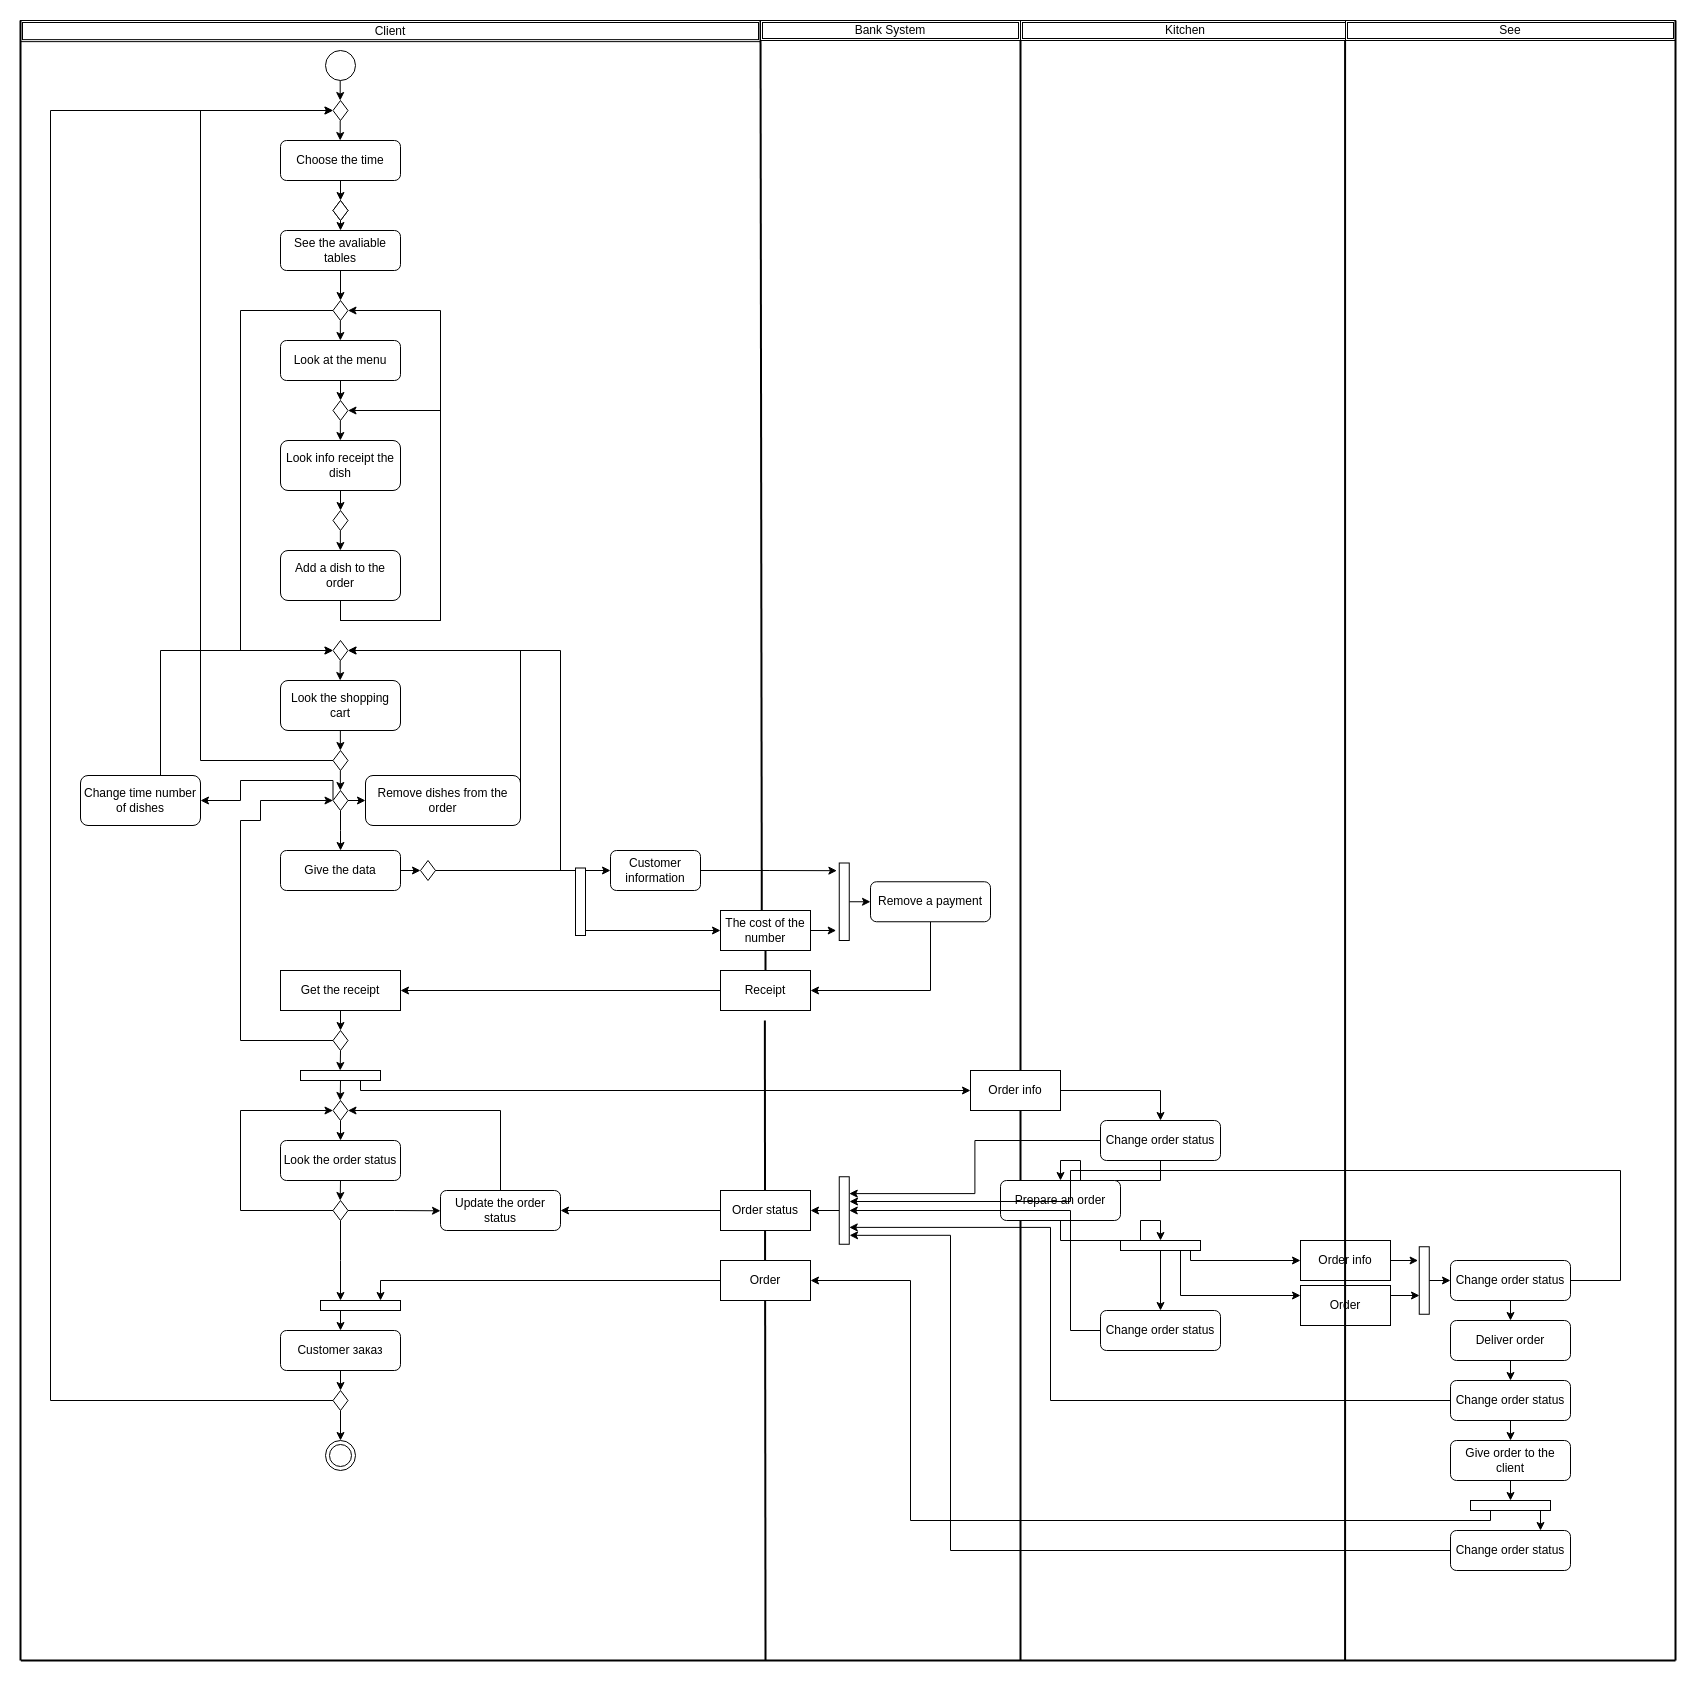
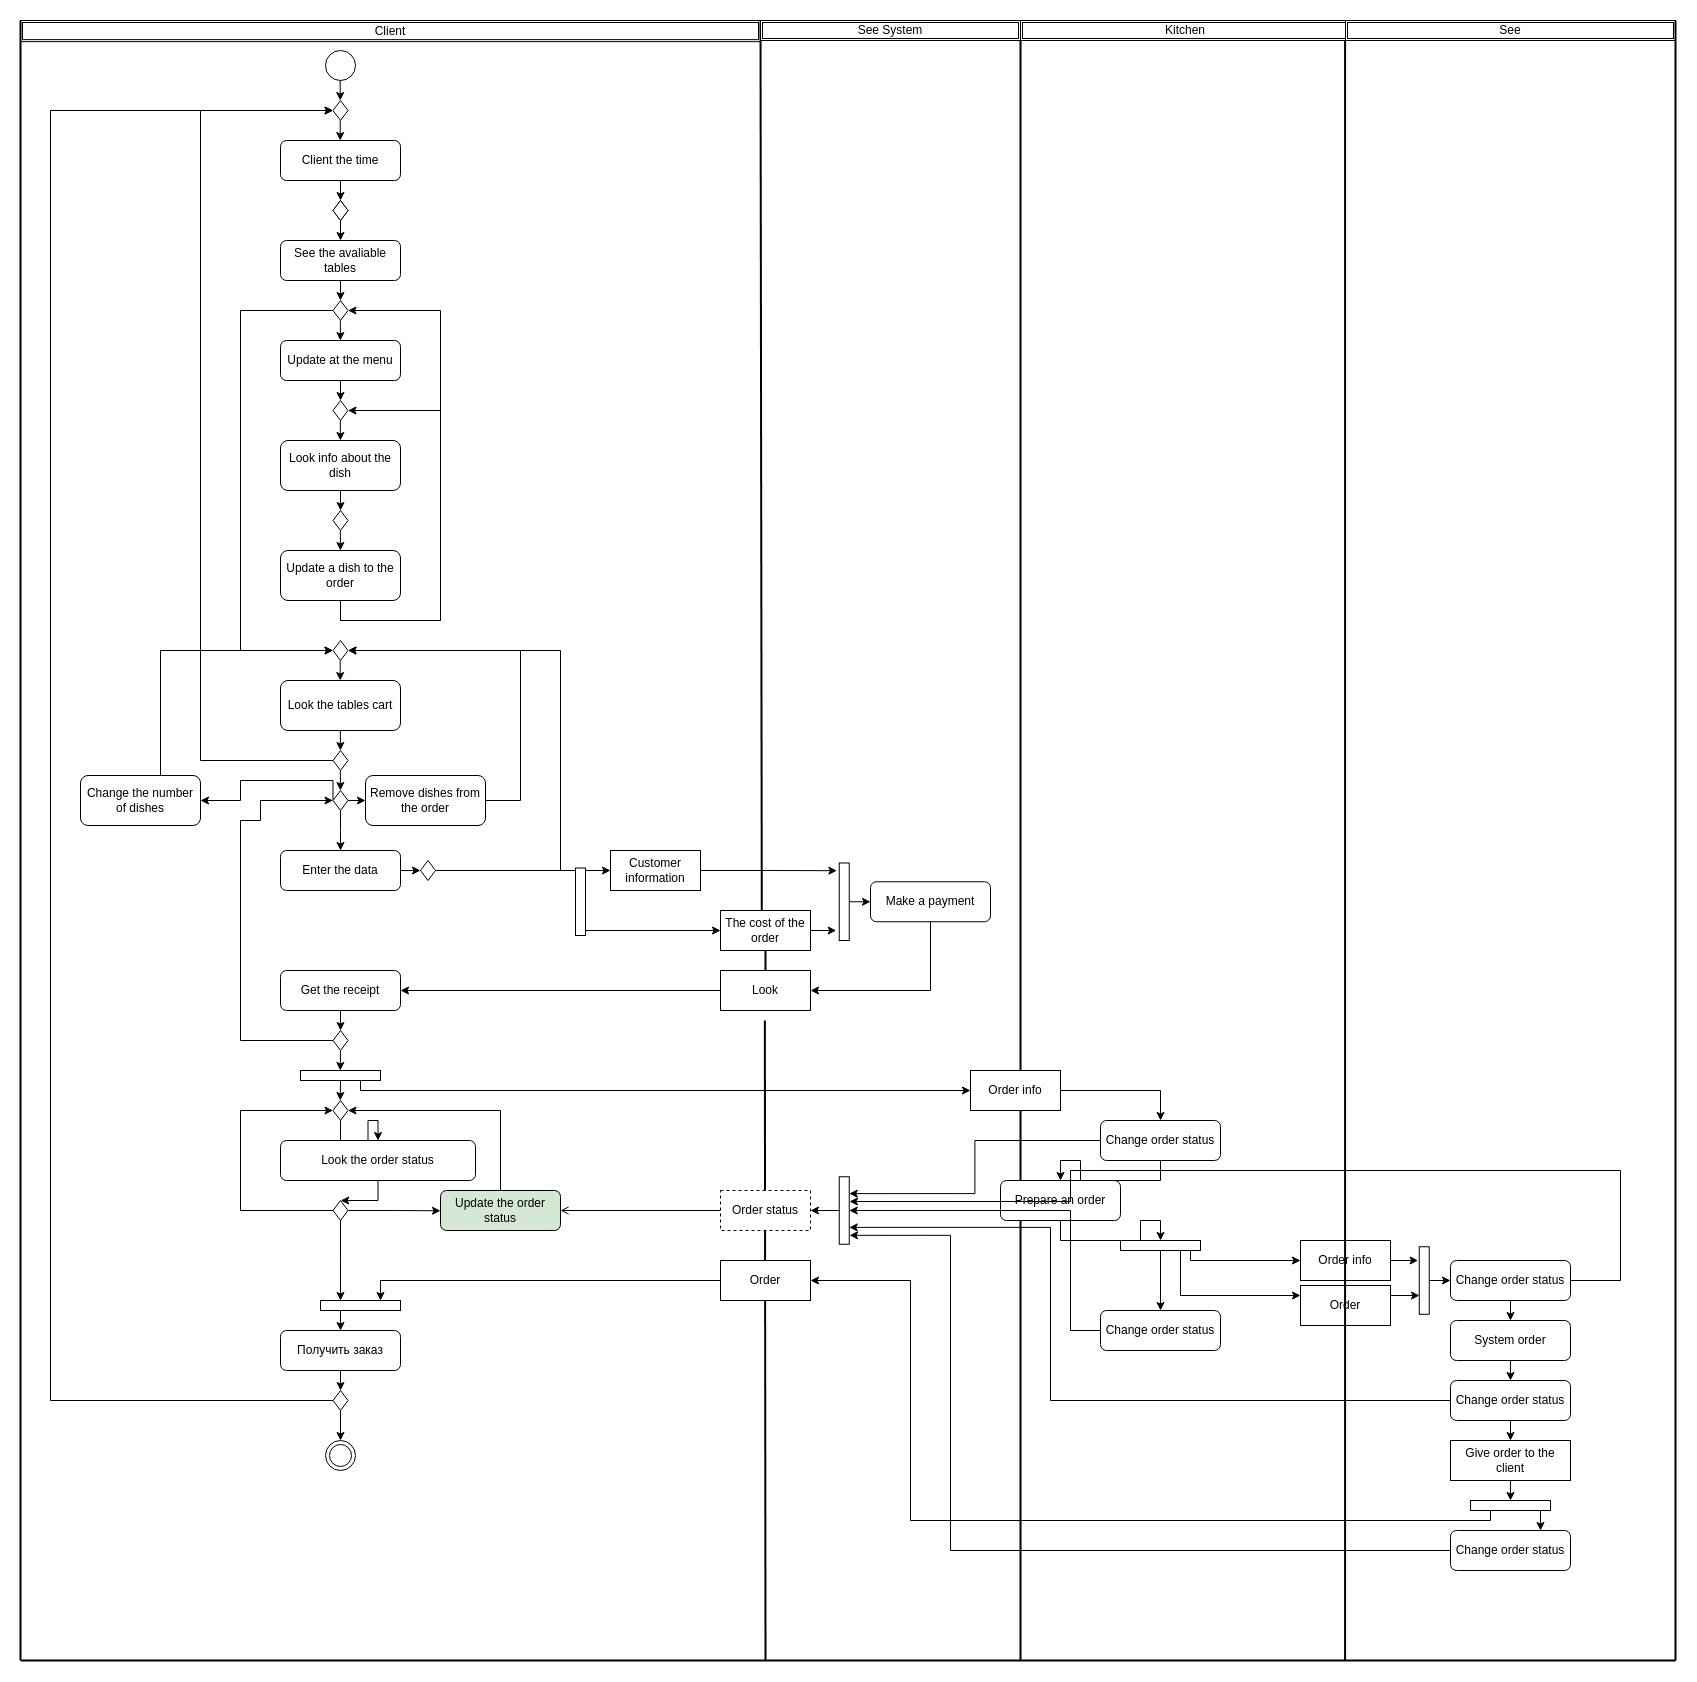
node "Bank System": label "Bank System" -> "See System"
node "Choose the time": label "Choose the time" -> "Client the time"
node "See the avaliable tables": moved (341, 251) -> (341, 261)
node "Look at the menu": label "Look at the menu" -> "Update at the menu"
node "Look info receipt the dish": label "Look info receipt the dish" -> "Look info about the dish"
node "Add a dish to the order": label "Add a dish to the order" -> "Update a dish to the order"
node "Look the shopping cart": label "Look the shopping cart" -> "Look the tables cart"
node "Change time number of dishes": label "Change time number of dishes" -> "Change the number of dishes"
node "Remove dishes from the order": size 155x50 -> 120x50
node "Give the data": label "Give the data" -> "Enter the data"
node "Сustomer information": shape rounded rectangle -> rectangle
node "Remove a payment": label "Remove a payment" -> "Make a payment"
node "The cost of the number": label "The cost of the number" -> "The cost of the order"
node "Get the receipt": shape rectangle -> rounded rectangle
node "Receipt": label "Receipt" -> "Look"
node "Look the order status": size 120x40 -> 195x40
node "Update the order status": fillcolor #ffffff -> #d5e8d4
edge "Order status" -> "Update the order status": arrowhead classic -> open
node "Order status": style solid -> dashed
node "Deliver order": label "Deliver order" -> "System order"
node "Сustomer заказ": label "Сustomer заказ" -> "Получить заказ"
node "Give order to the client": shape rounded rectangle -> rectangle
